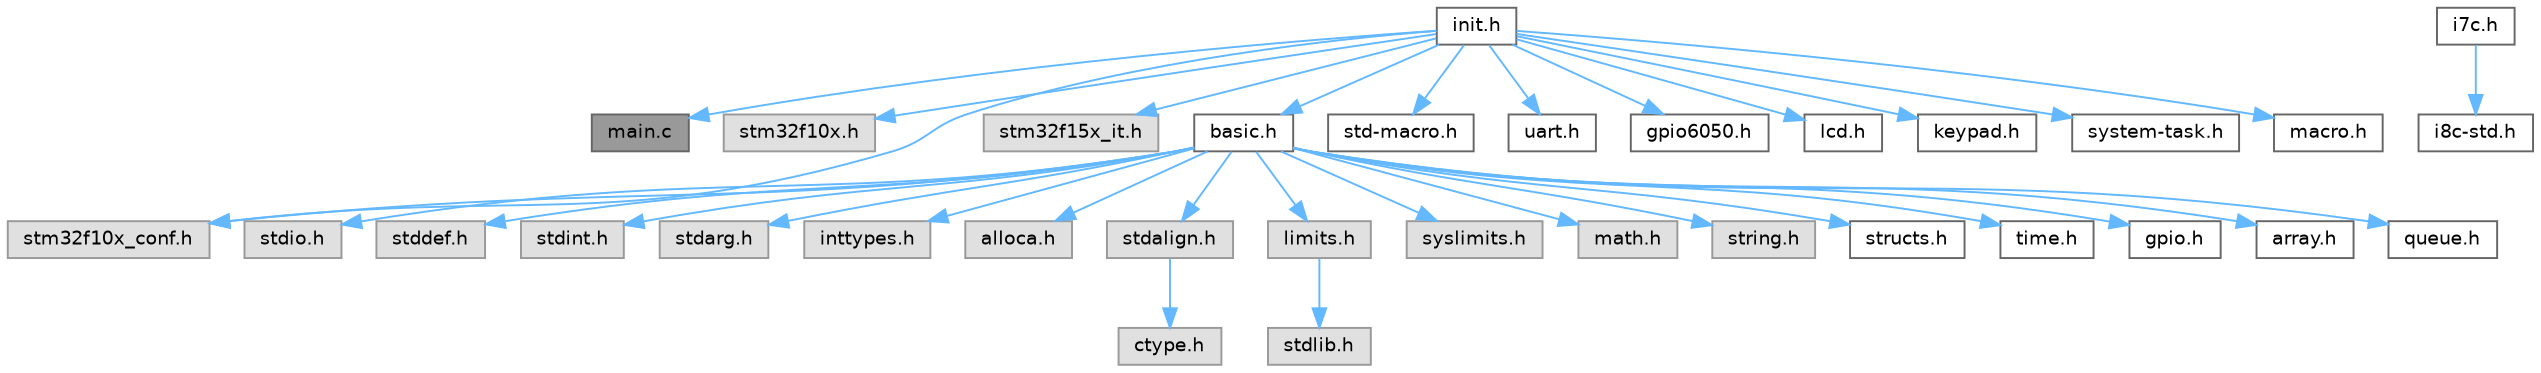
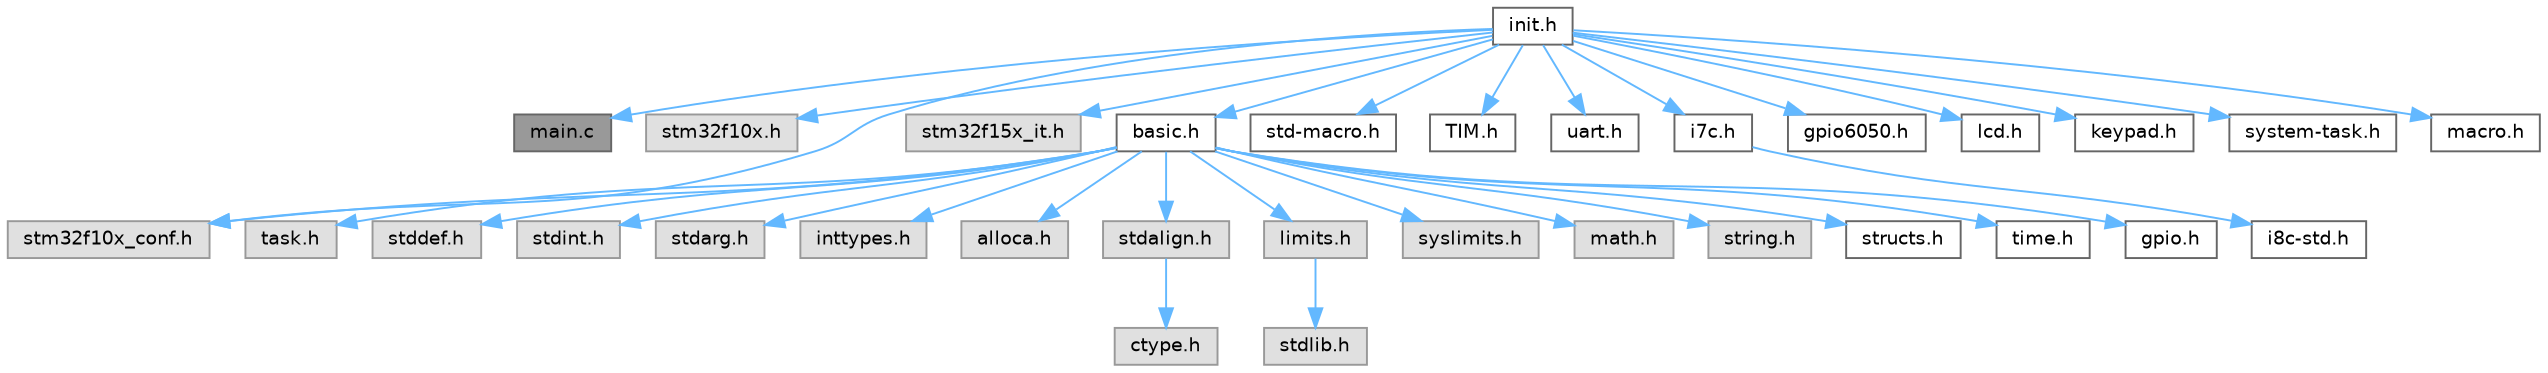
edge "init.h" -> "i7c.h": added
node "TIM.h": added
node "stdio.h": label "stdio.h" -> "task.h"
node "array.h": removed
node "queue.h": removed
